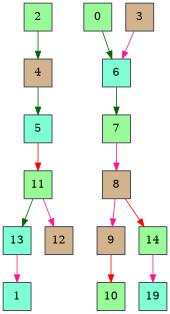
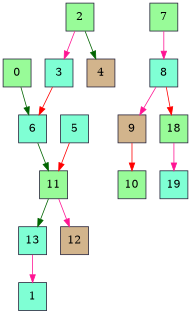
node "3": fillcolor tan -> aquamarine
edge "2" -> "3": added
edge "3" -> "6": color deeppink -> red
edge "4" -> "5": removed
edge "6" -> "7": now "6" -> "11"
node "8": fillcolor tan -> aquamarine
node "14": label "14" -> "18"
